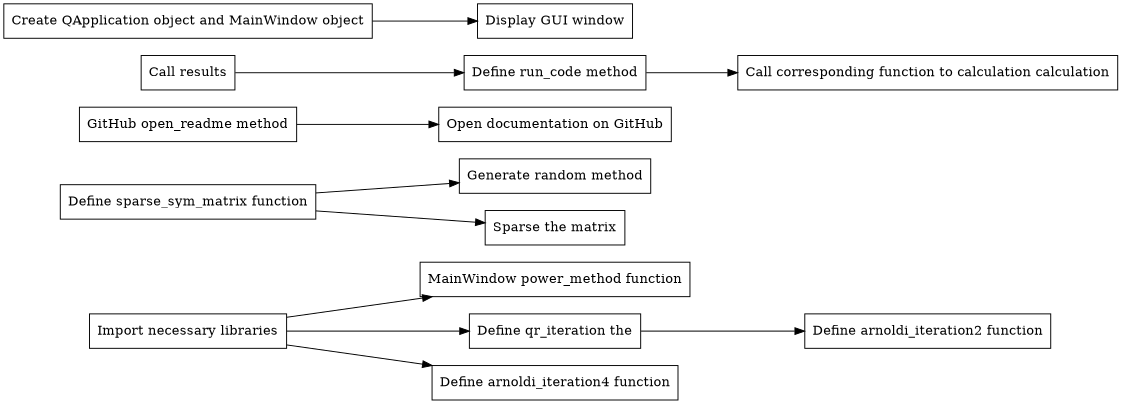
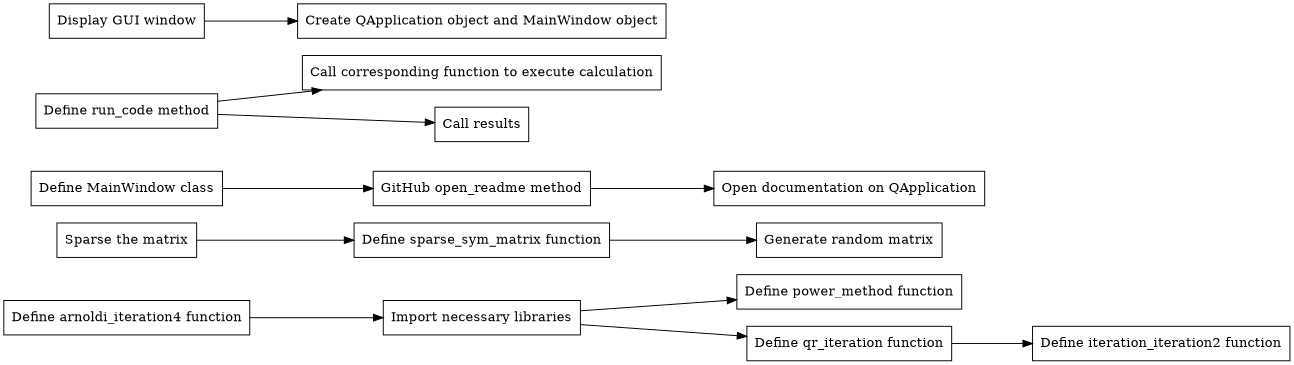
edge "Create QApplication object and MainWindow object" -> "Display GUI window": reversed
edge "Call results" -> "Define run_code method": reversed
node "Call corresponding function to calculation calculation": label "Call corresponding function to calculation calculation" -> "Call corresponding function to execute calculation"
node "Open documentation on GitHub": label "Open documentation on GitHub" -> "Open documentation on QApplication"
node "Generate random method": label "Generate random method" -> "Generate random matrix"
node "Define MainWindow class": added
edge "Define sparse_sym_matrix function" -> "Sparse the matrix": reversed
node "MainWindow power_method function": label "MainWindow power_method function" -> "Define power_method function"
node "Define qr_iteration the": label "Define qr_iteration the" -> "Define qr_iteration function"
node "Define arnoldi_iteration2 function": label "Define arnoldi_iteration2 function" -> "Define iteration_iteration2 function"
edge "Import necessary libraries" -> "Define arnoldi_iteration4 function": reversed
